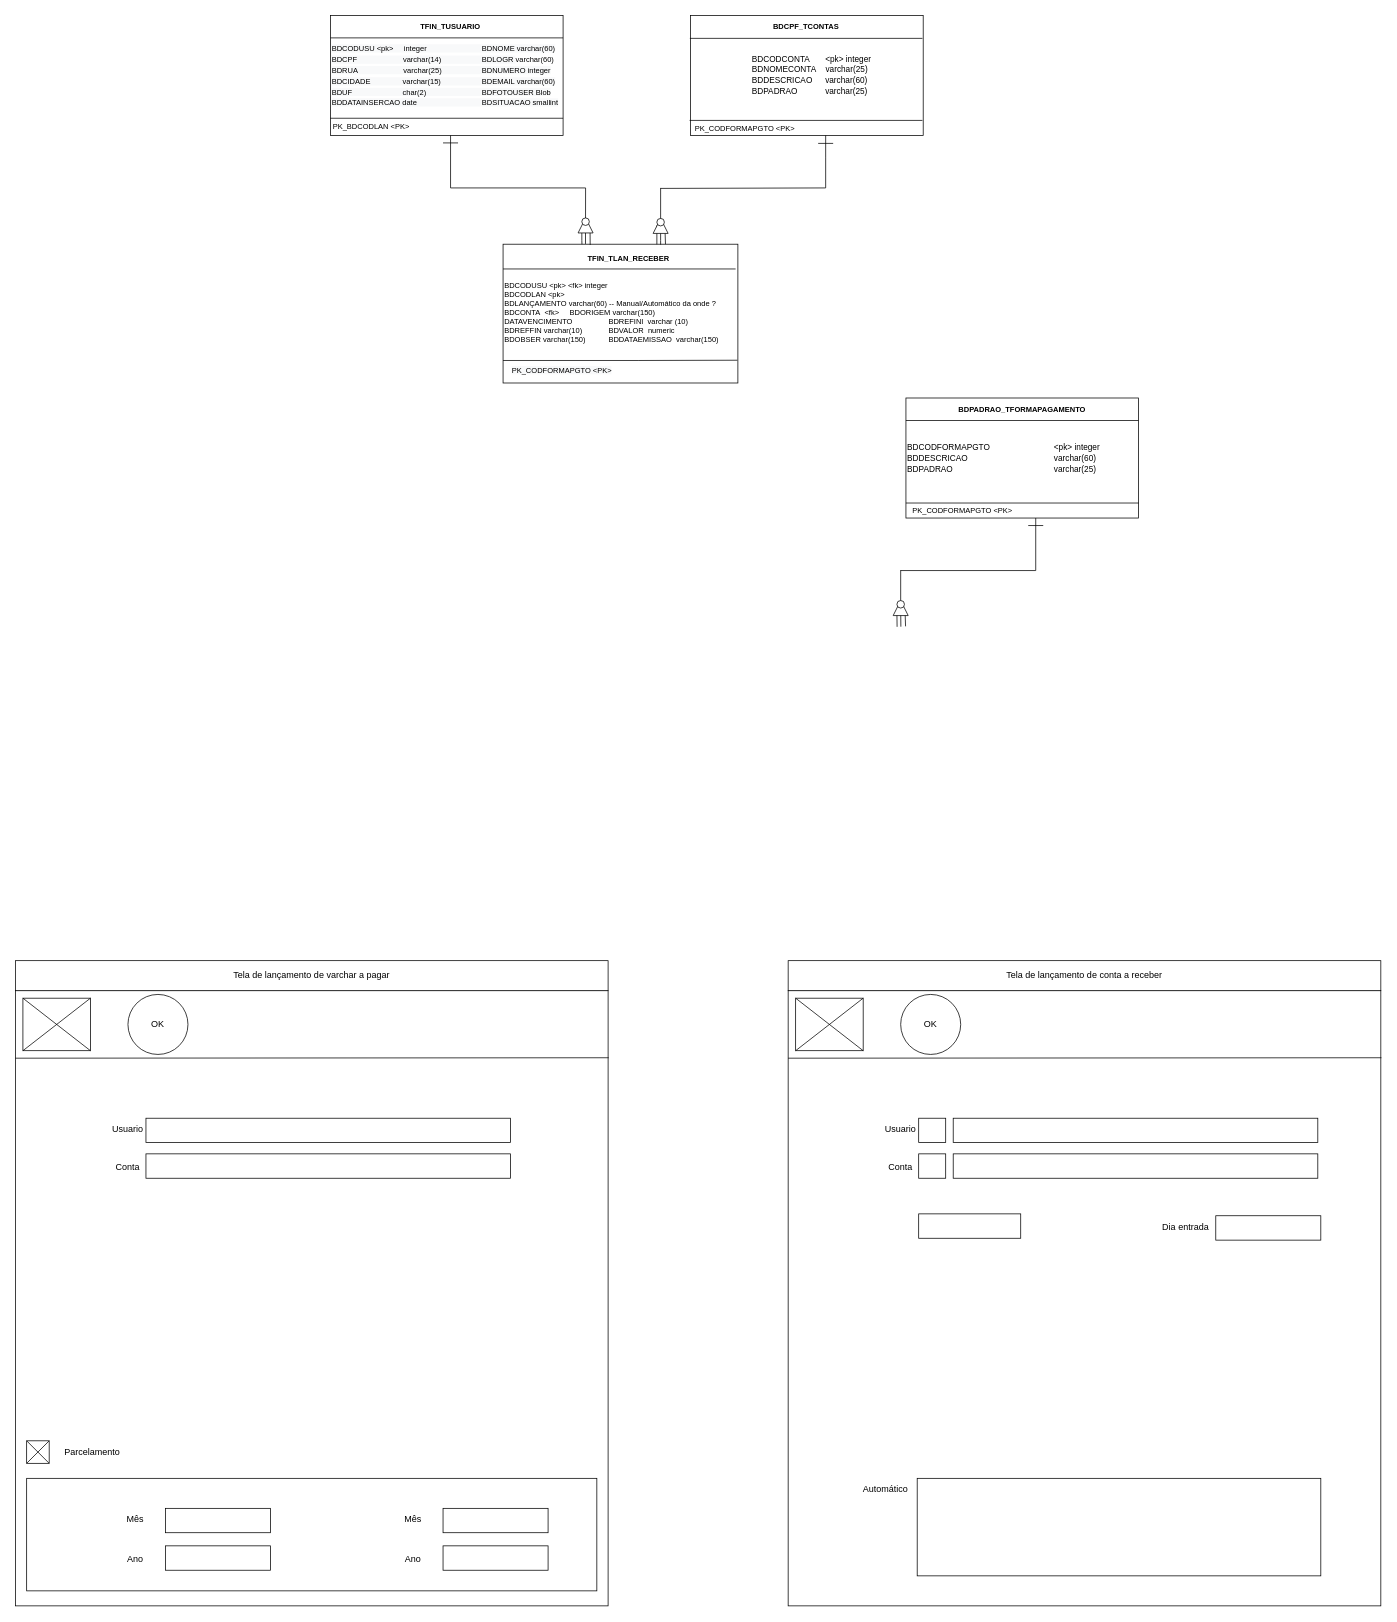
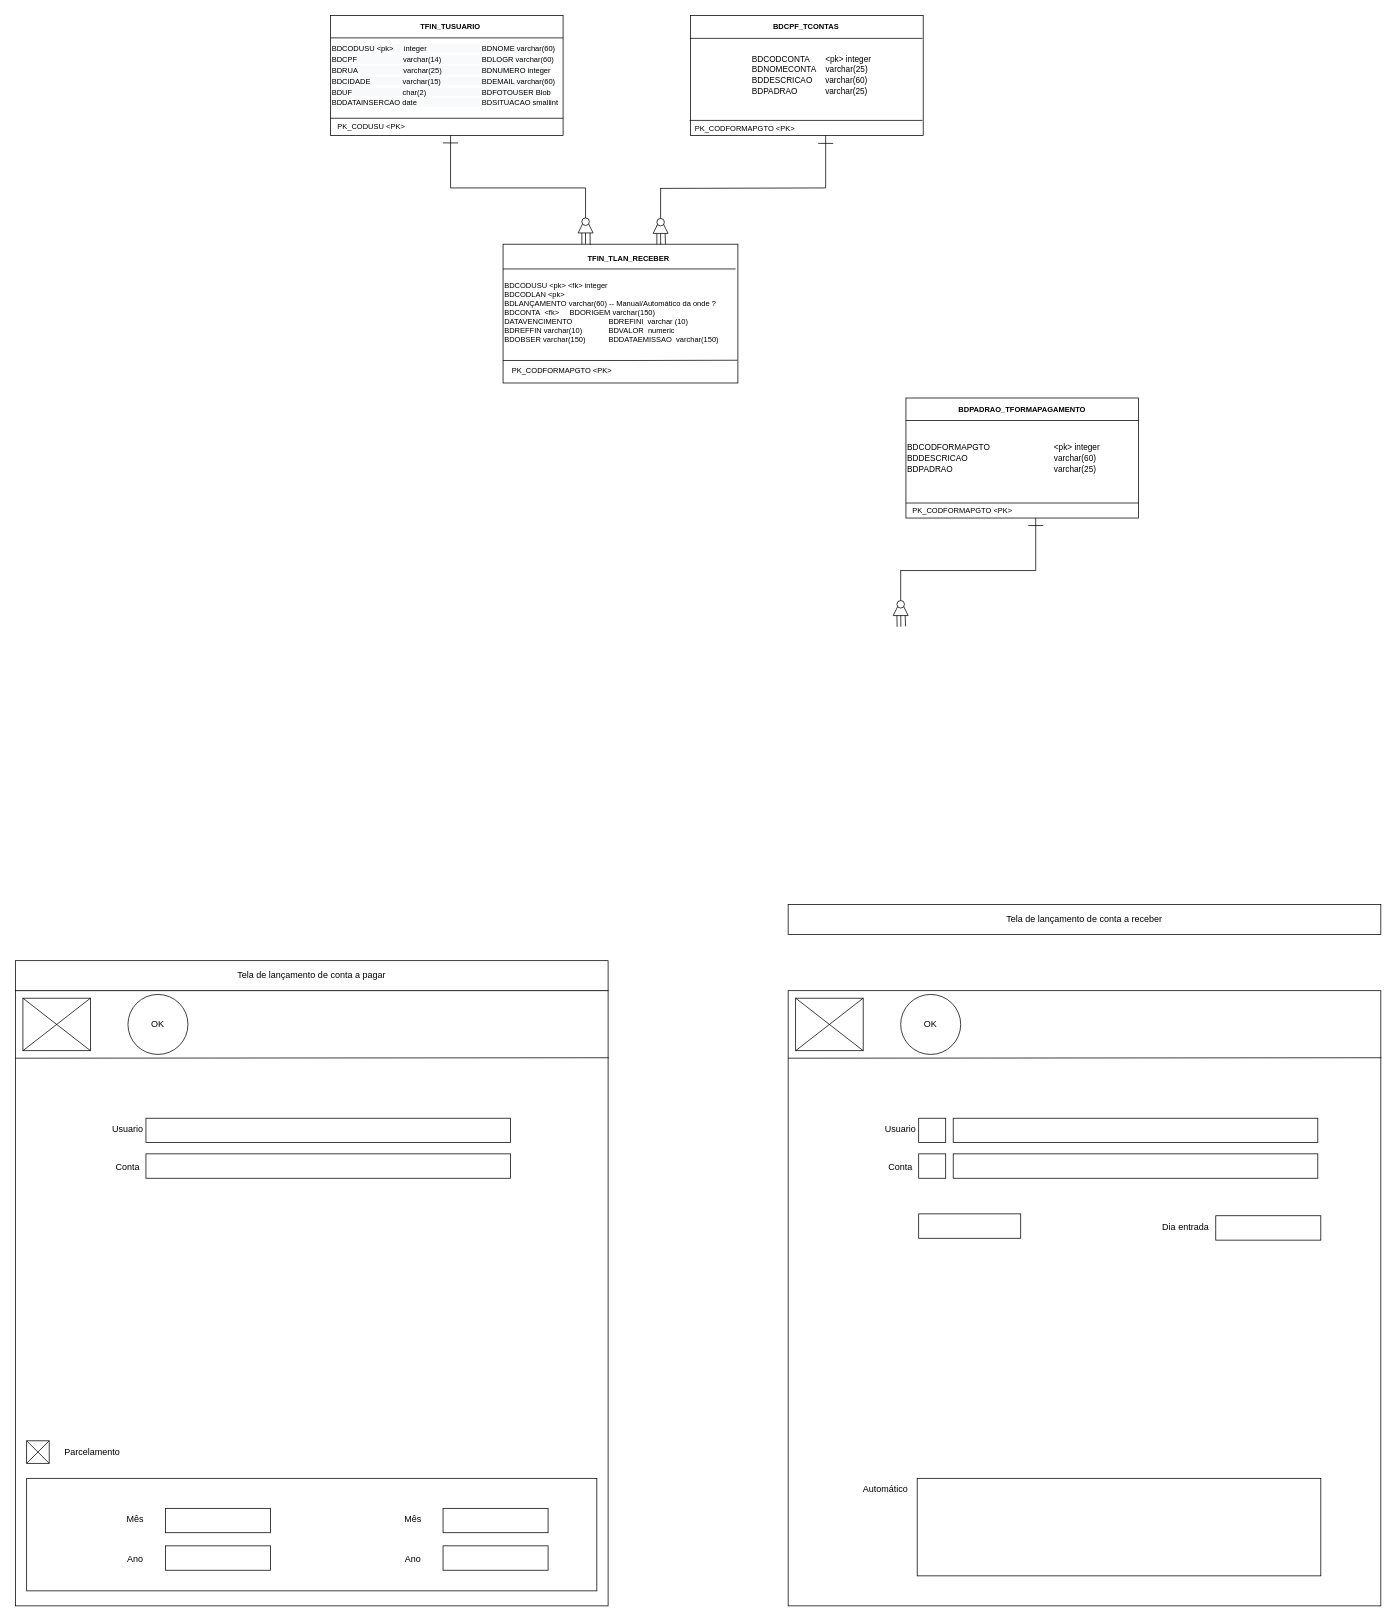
node "PK_BDCODLAN <PK>": label "PK_BDCODLAN <PK>" -> "PK_CODUSU <PK>"
node "Tela de lançamento de varchar a pagar": label "Tela de lançamento de varchar a pagar" -> "Tela de lançamento de conta a pagar"
node "Tela de lançamento de conta a receber": moved (1084, 975) -> (1084, 919)
